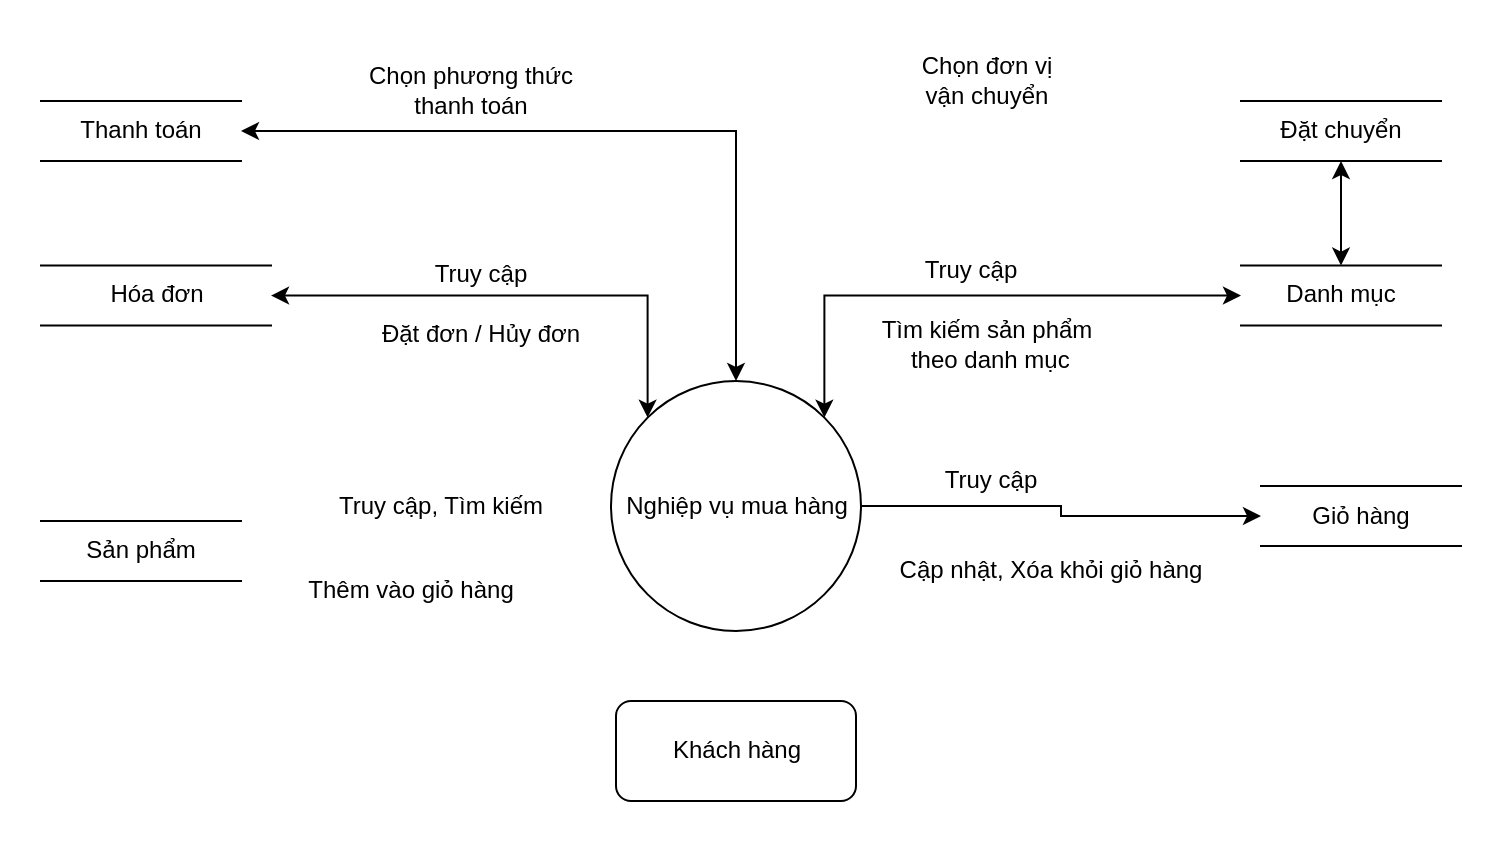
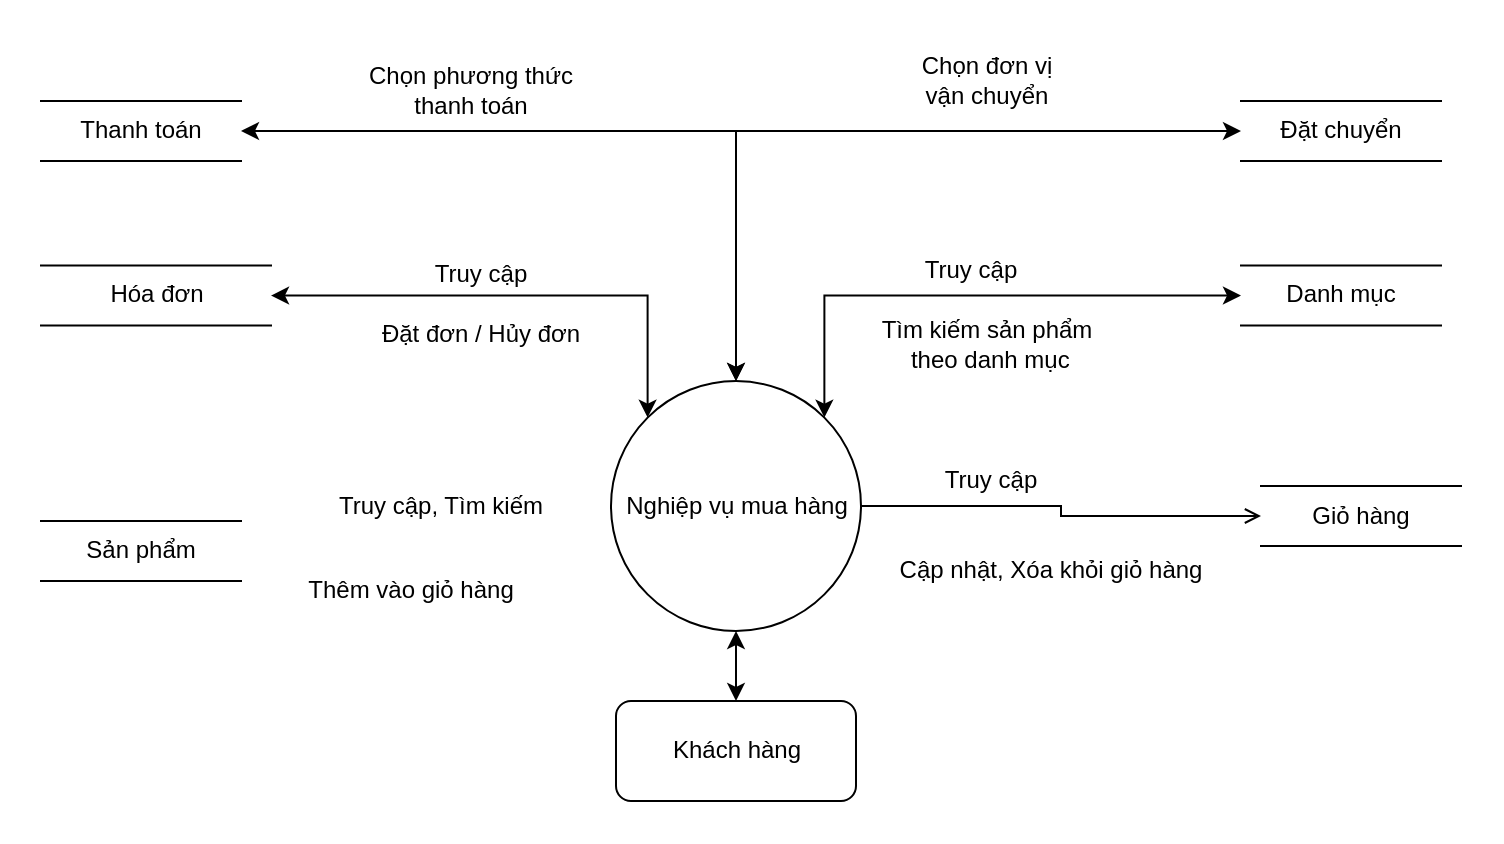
edge "Đặt chuyển" -- "Danh mục": now "Đặt chuyển" -- "Nghiệp vụ mua hàng"
edge "Nghiệp vụ mua hàng" -> "Giỏ hàng": arrowhead classic -> open
edge "Nghiệp vụ mua hàng" -- "Khách hàng": added
